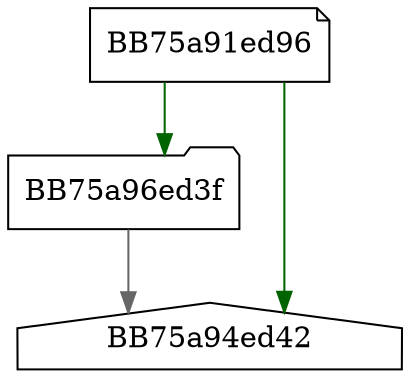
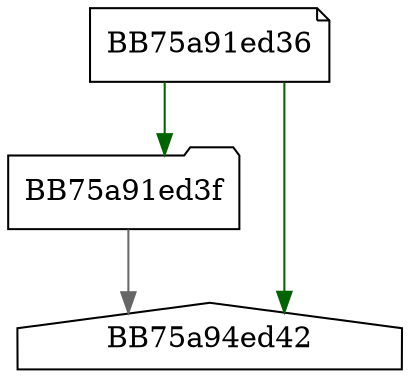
node "BB75a91ed96": label "BB75a91ed96" -> "BB75a91ed36"
node "BB75a96ed3f": label "BB75a96ed3f" -> "BB75a91ed3f"
